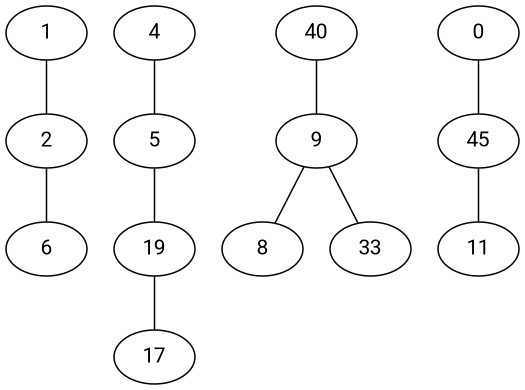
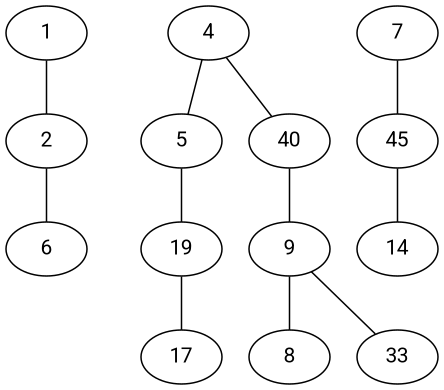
node "0": label "0" -> "7"
edge "4" -- "40": added
node "11": label "11" -> "14"
